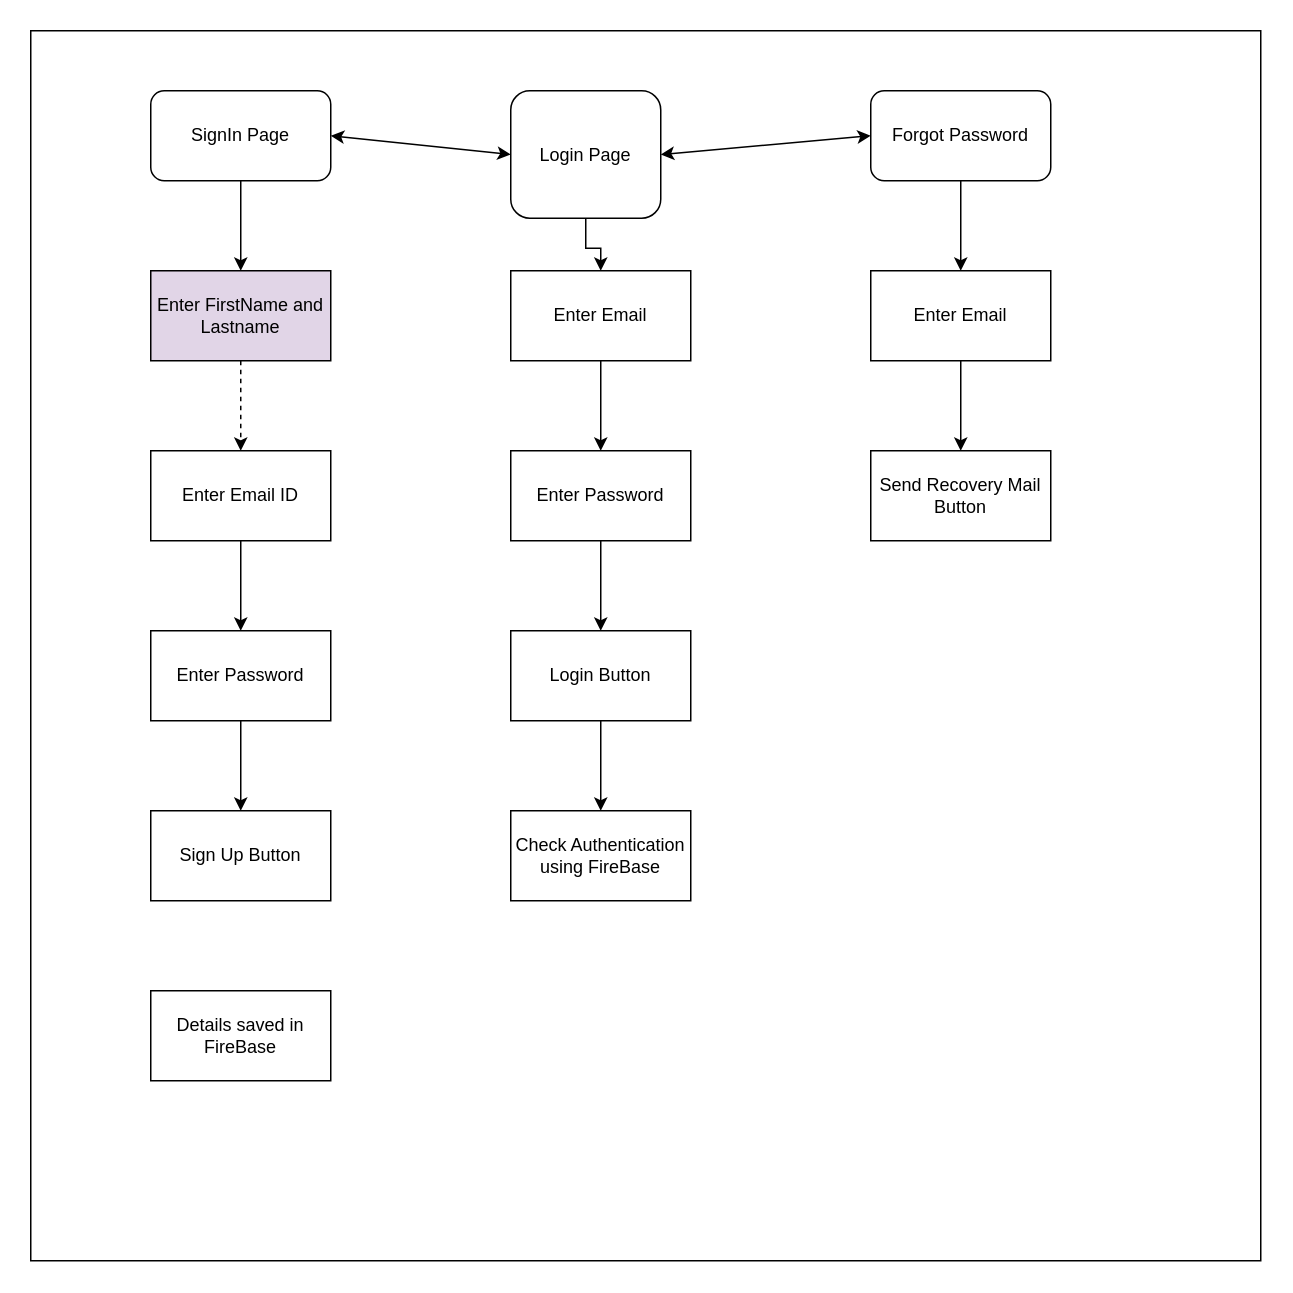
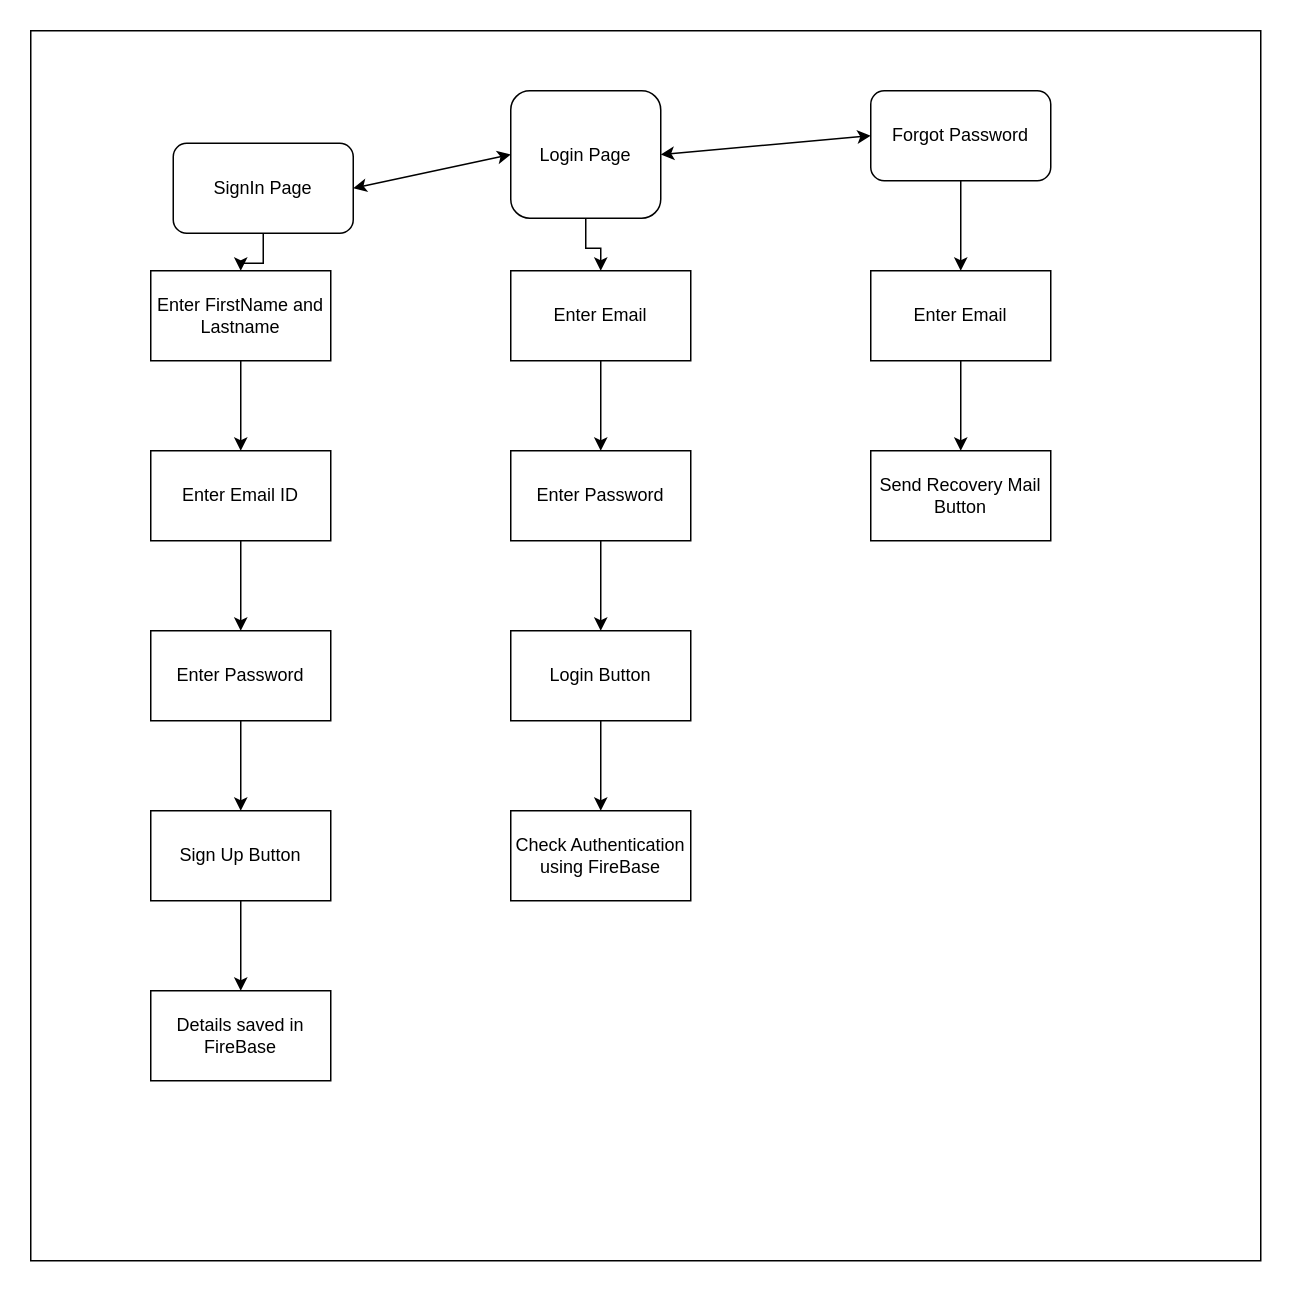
node "SignIn Page": moved (241, 136) -> (263, 188)
node "Enter FirstName and Lastname": fillcolor #e1d5e7 -> #ffffff
edge "Enter FirstName and Lastname" -> "Enter Email ID": style dashed -> solid
edge "Sign Up Button" -> "Details saved in FireBase": added
